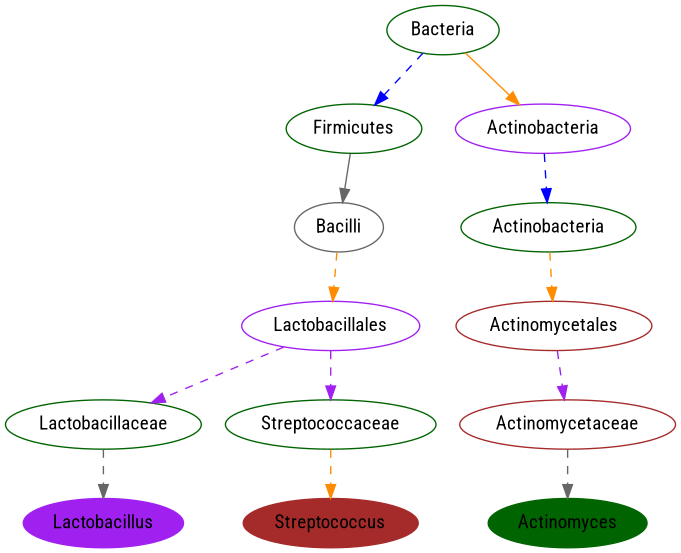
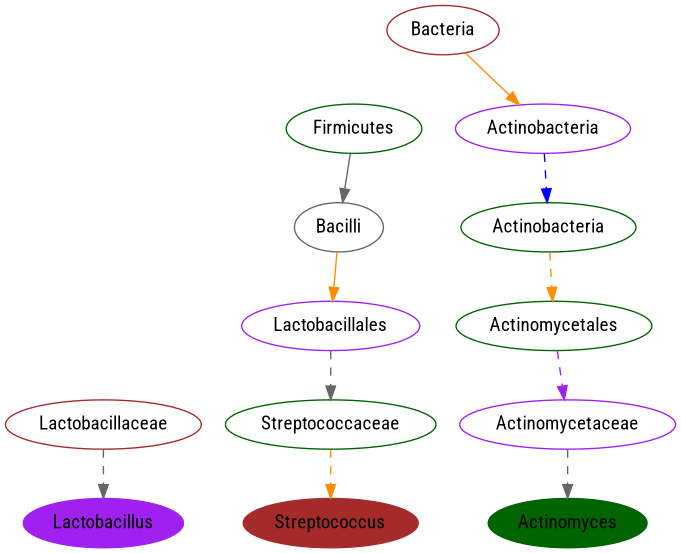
node "Bacteria": color darkgreen -> brown
edge "Bacteria" -> "Firmicutes": removed
edge "Bacilli" -> "Lactobacillales": style dashed -> solid
node "Actinomycetales": color brown -> darkgreen
edge "Lactobacillales" -> "Streptococcaceae": color purple -> gray40
edge "Lactobacillales" -> "Lactobacillaceae": removed
node "Lactobacillaceae": color darkgreen -> brown
node "Actinomycetaceae": color brown -> purple
